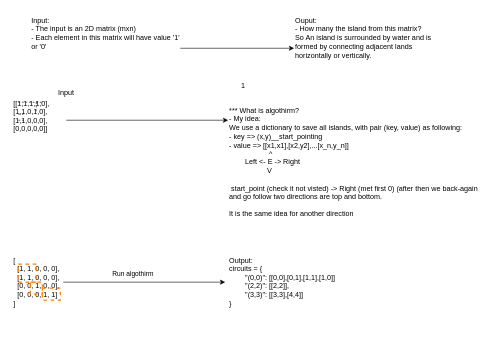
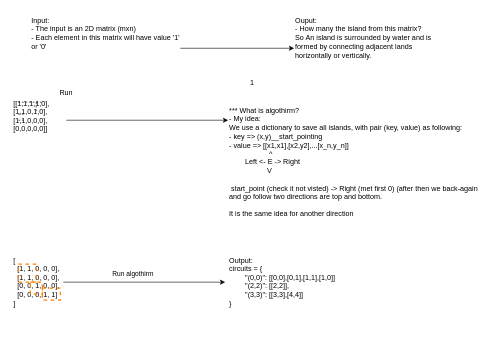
node "1": moved (243, 86) -> (252, 83)
node "Input": label "Input" -> "Run"
